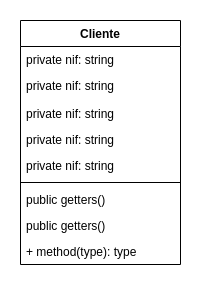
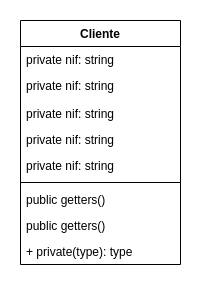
node "+ method(type): type": label "+ method(type): type" -> "+ private(type): type"
